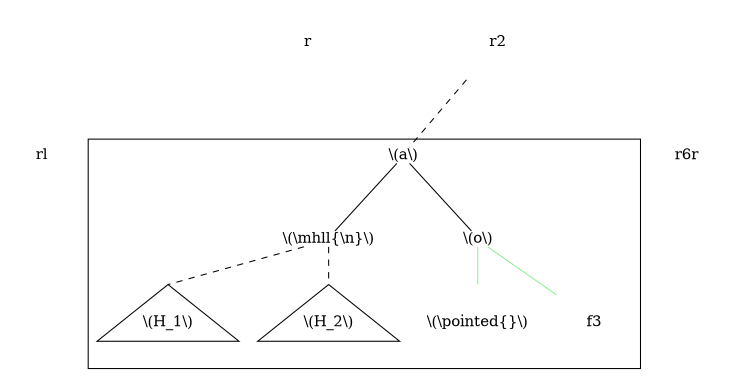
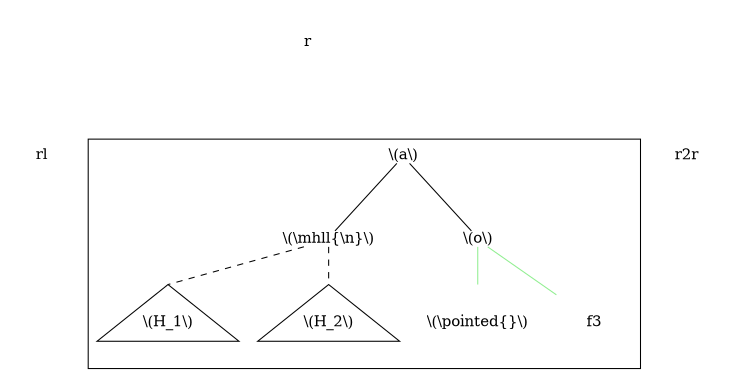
node "r2": removed
node "r6r": label "r6r" -> "r2r"
